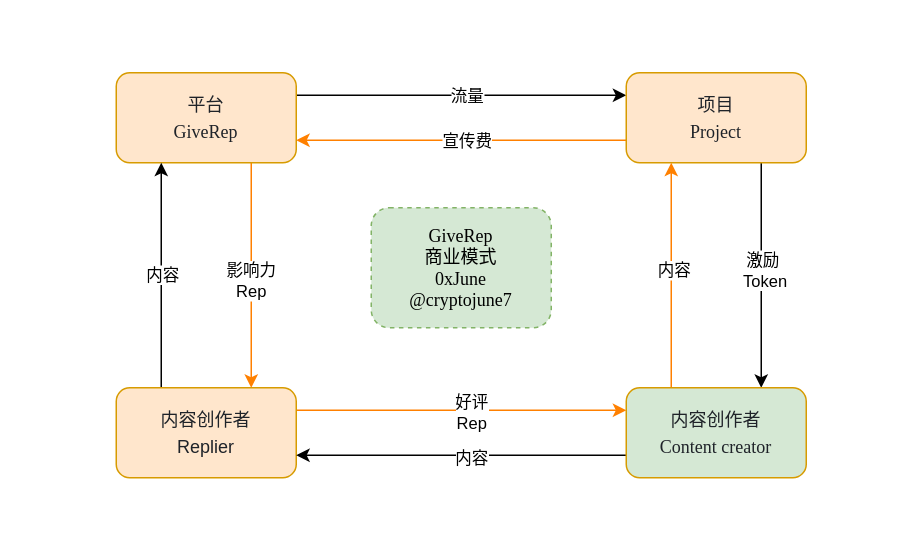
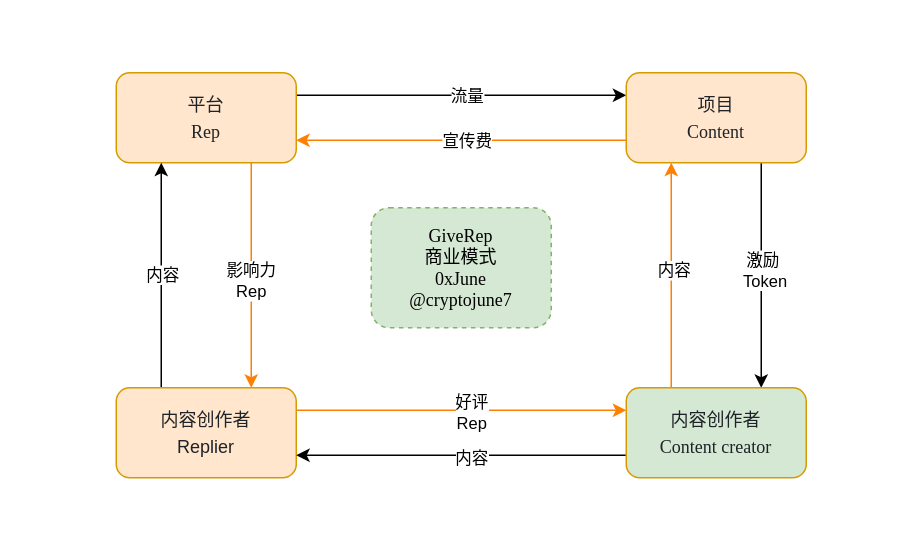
node "平台 GiveRep": label "平台 GiveRep" -> "平台 Rep"
node "项目 Project": label "项目 Project" -> "项目 Content"
